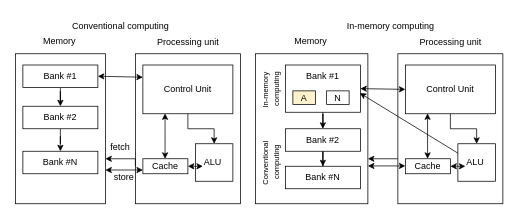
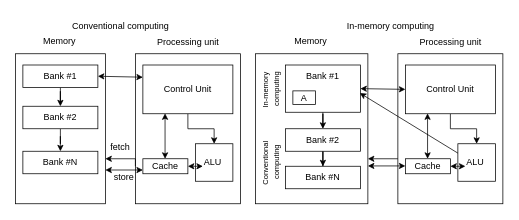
node "A": fillcolor #fff2cc -> #ffffff
node "N": removed
